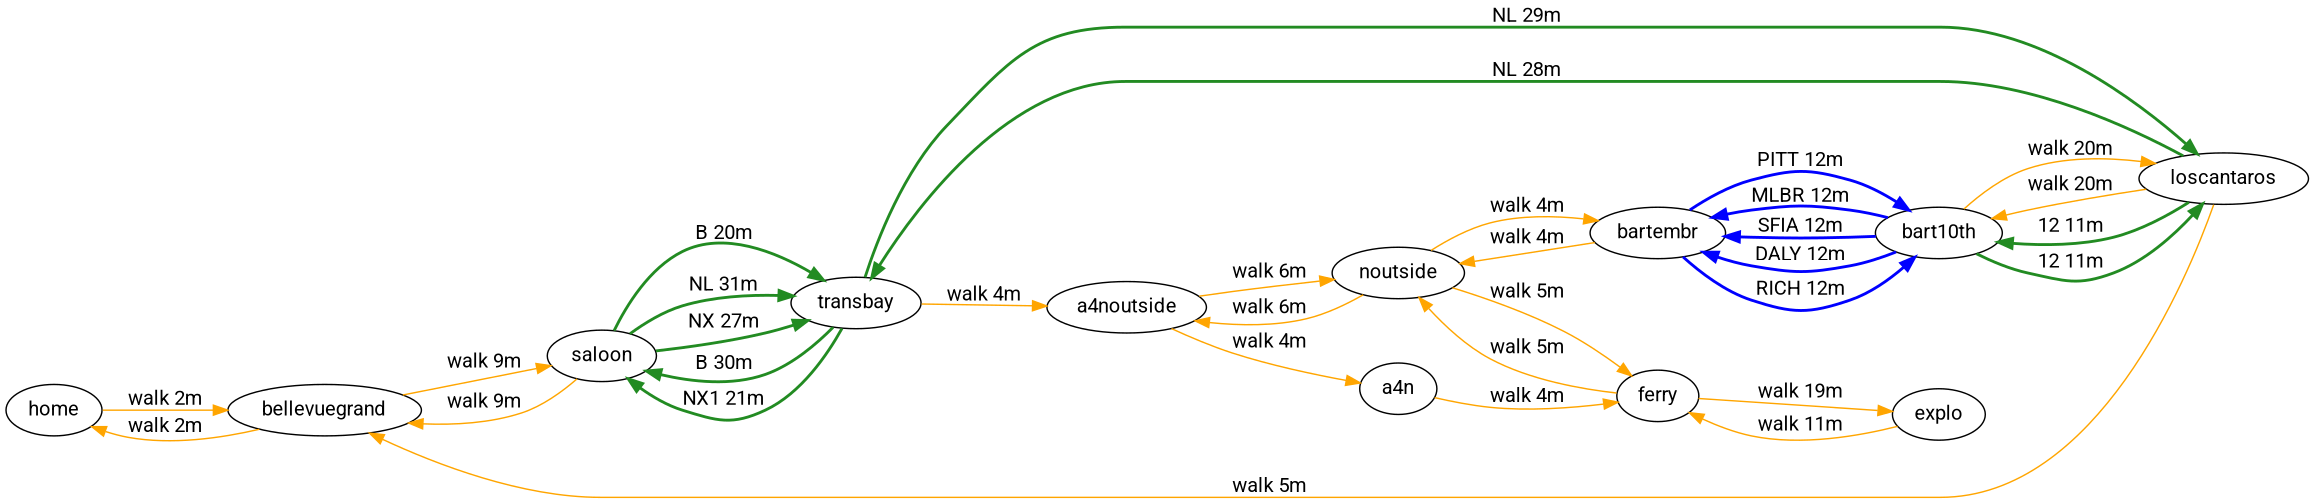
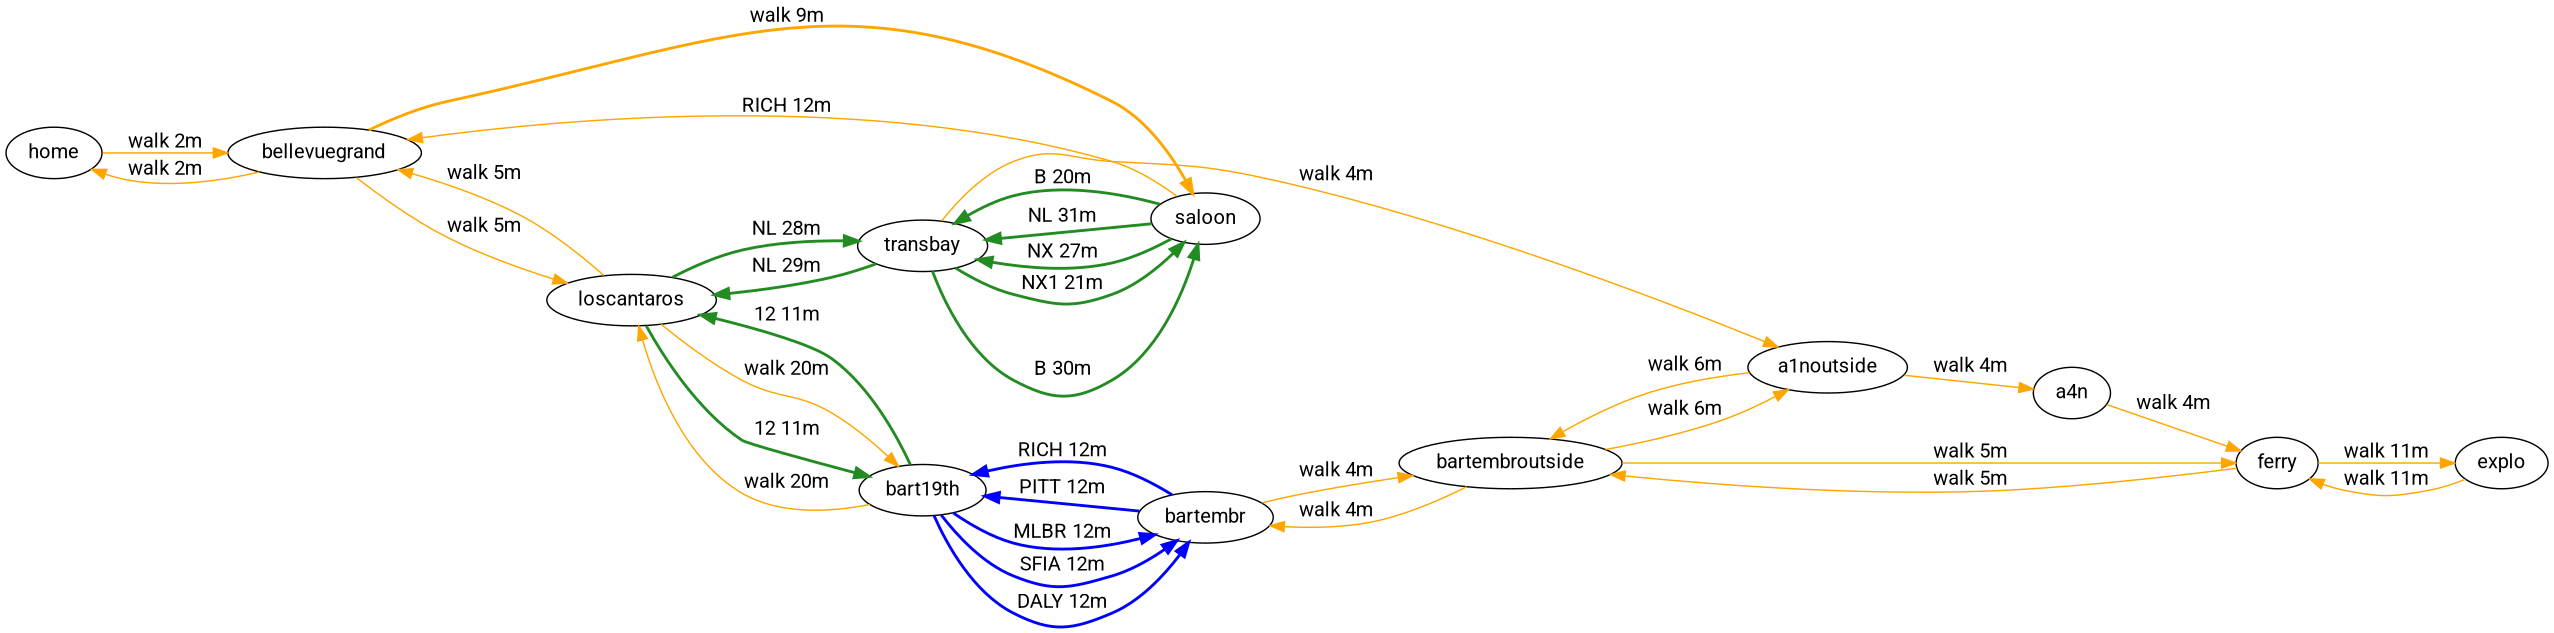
node "bart10th": label "bart10th" -> "bart19th"
edge "bellevuegrand" -> "loscantaros": added, label "walk 5m"
node "noutside": label "noutside" -> "bartembroutside"
node "a4noutside": label "a4noutside" -> "a1noutside"
edge "bellevuegrand" -> "saloon": style solid -> bold
edge "ferry" -> "explo": label "walk 19m" -> "walk 11m"
edge "saloon" -> "bellevuegrand": label "walk 9m" -> "RICH 12m"
